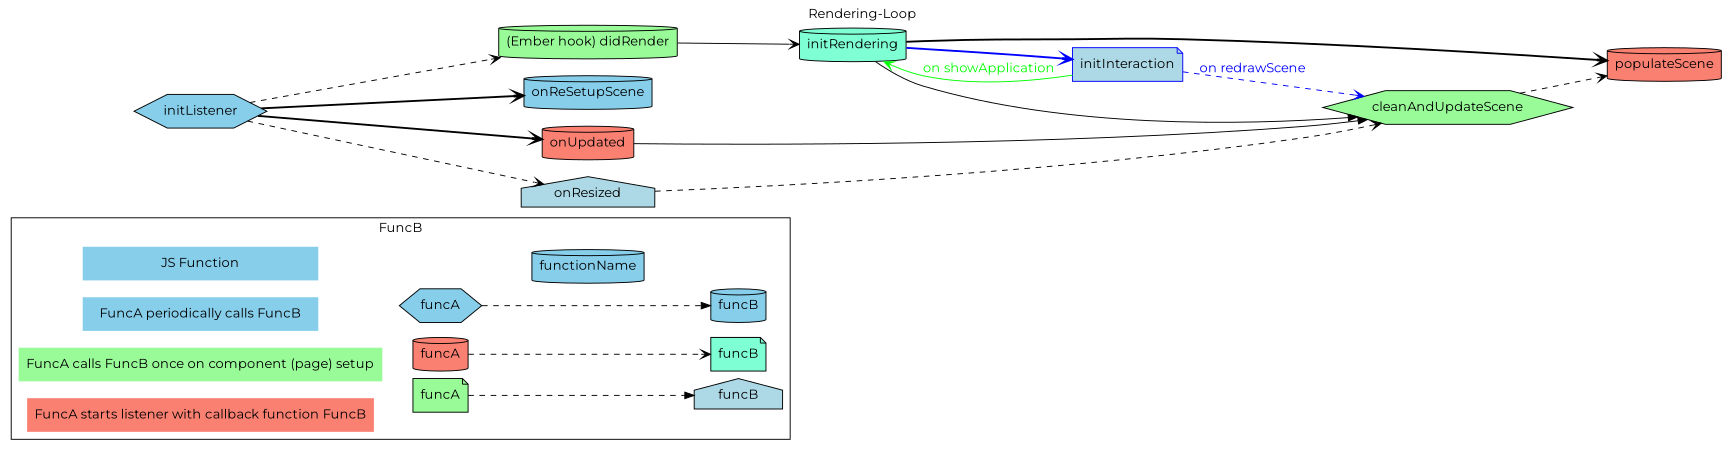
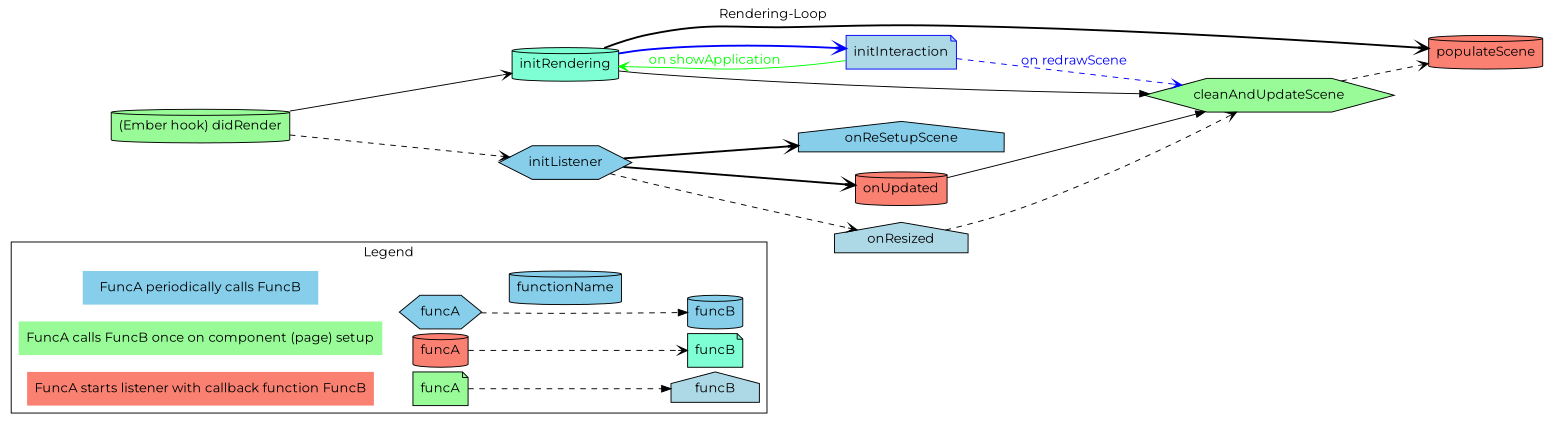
edge "initListener" -> "(Ember hook) didRender": reversed
node "onReSetupScene": shape cylinder -> house
cluster "FuncB": label "FuncB" -> "Legend"
node "JS Function": removed
